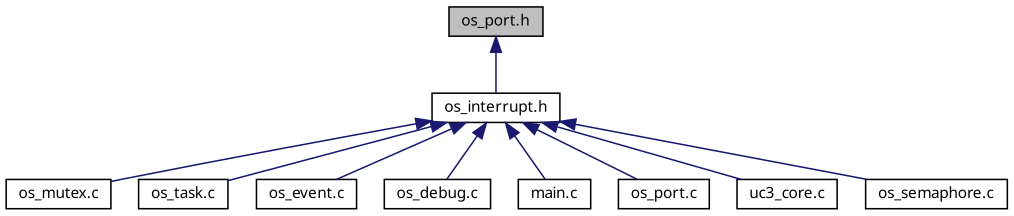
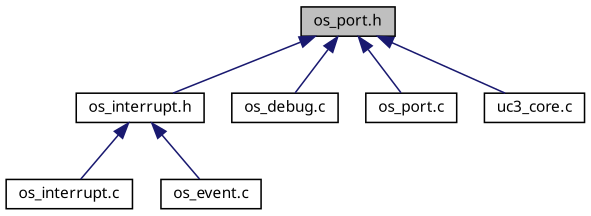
edge "uc3_core.c" -> "os_interrupt.h": now "uc3_core.c" -> "os_port.h"
edge "os_port.c" -> "os_interrupt.h": now "os_port.c" -> "os_port.h"
edge "os_debug.c" -> "os_interrupt.h": now "os_debug.c" -> "os_port.h"
node "os_mutex.c": removed
node "os_task.c": label "os_task.c" -> "os_interrupt.c"
node "main.c": removed
node "os_semaphore.c": removed
